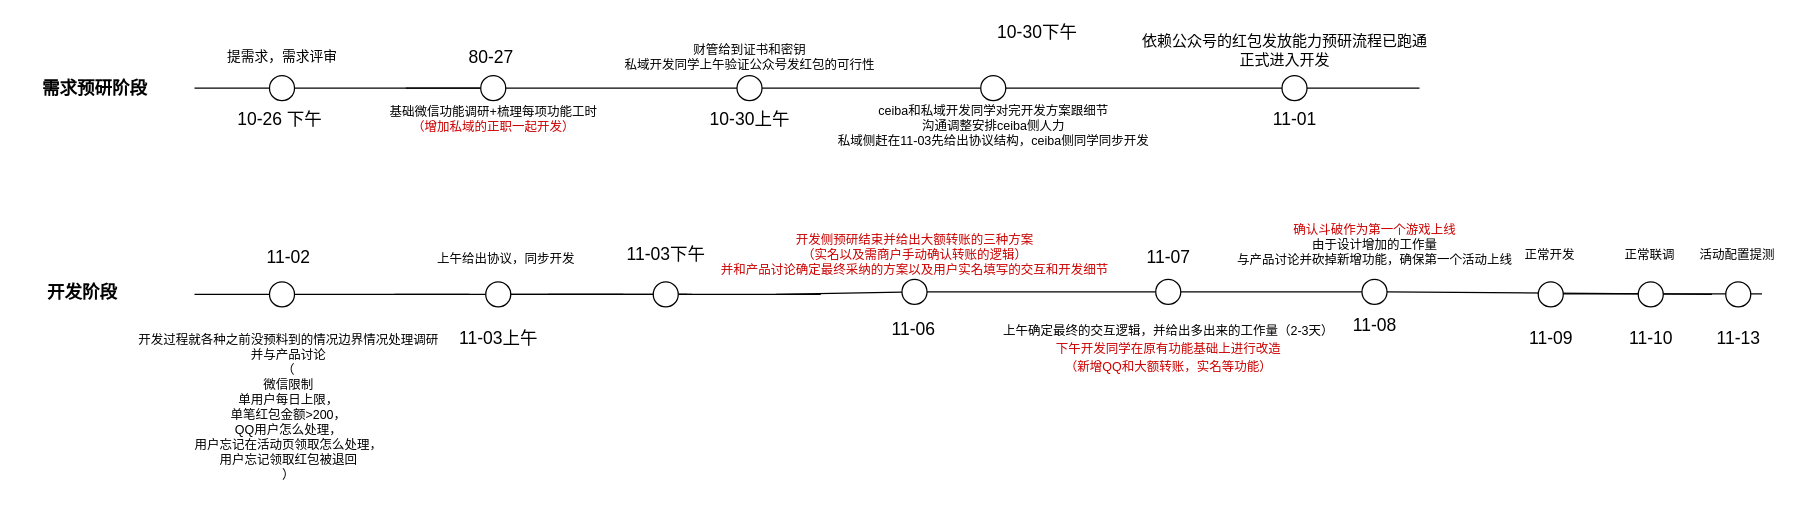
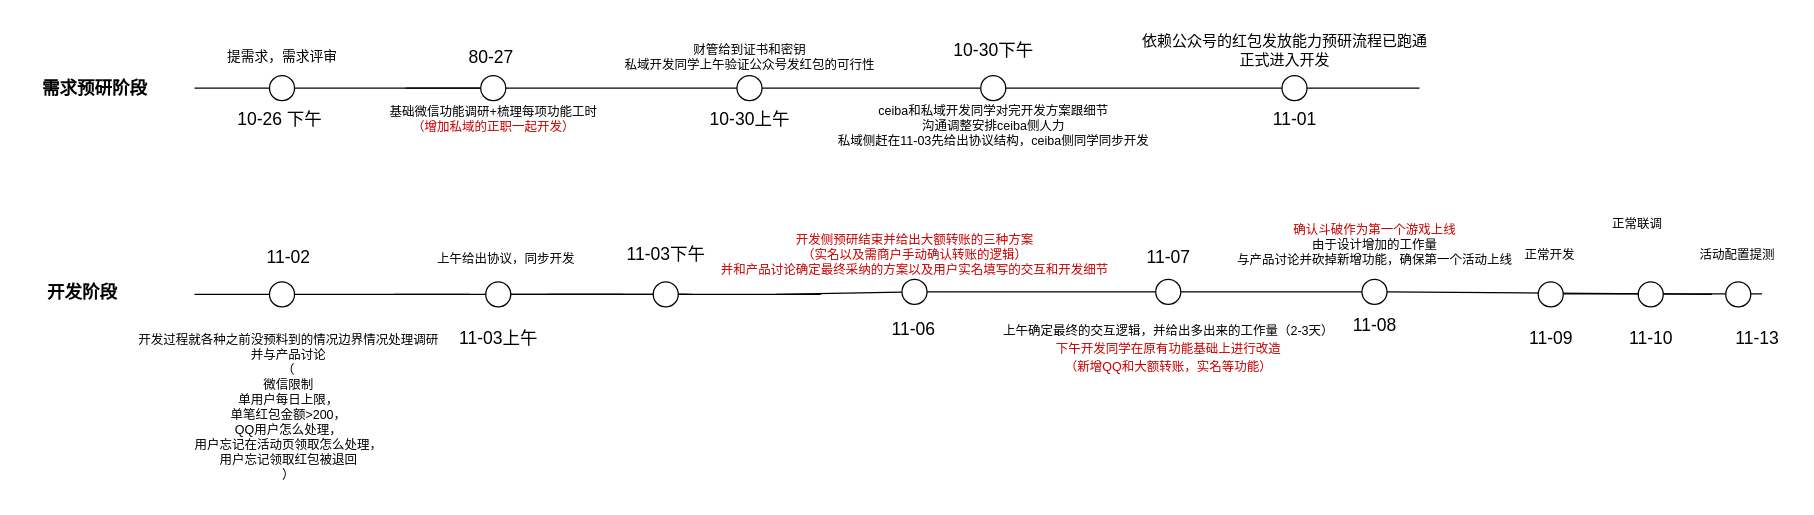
node "10-30下午": moved (1037, 32) -> (993, 51)
node "正常联调": moved (1649, 254) -> (1637, 223)
node "11-13": moved (1738, 338) -> (1757, 338)
